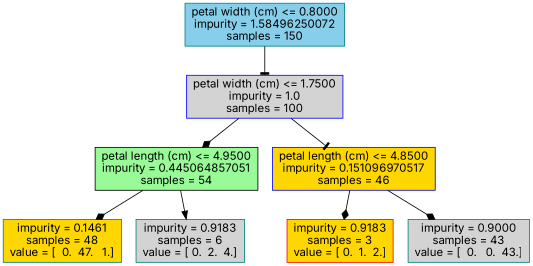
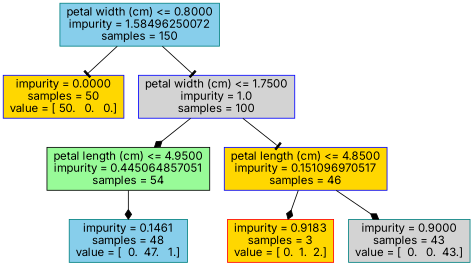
node "impurity = 0.0000 samples = 50 value = [ 50.   0.   0.]": added
node "impurity = 0.1461 samples = 48 value = [  0.  47.   1.]": fillcolor gold -> skyblue
node "impurity = 0.9183 samples = 6 value = [ 0.  2.  4.]": removed
